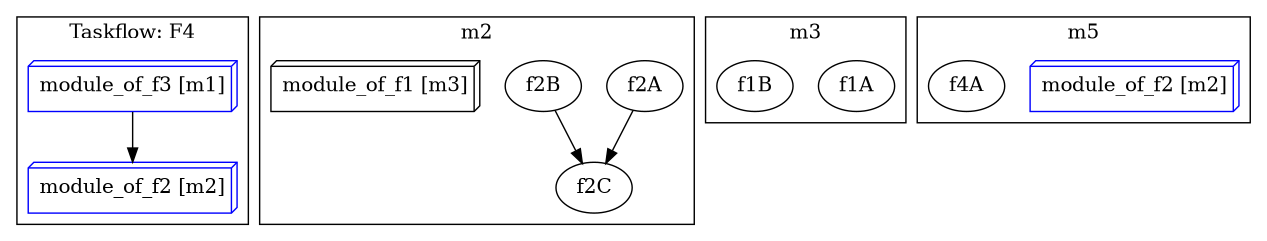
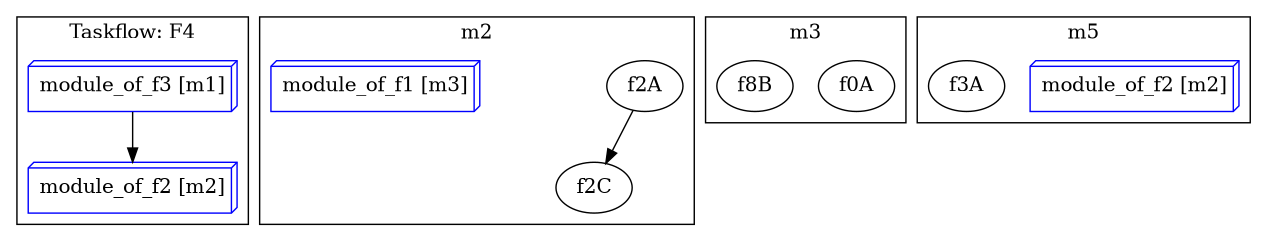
node "module_of_f1 [m3]": color black -> blue
node "f2B": removed
node "f1B": label "f1B" -> "f8B"
node "f1A": label "f1A" -> "f0A"
node "f4A": label "f4A" -> "f3A"
